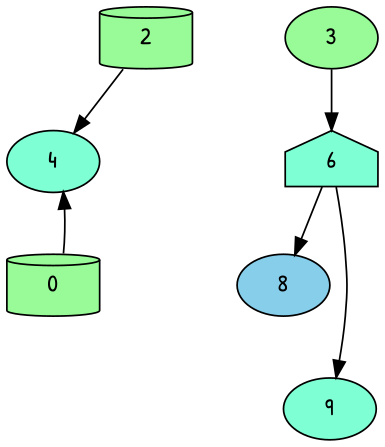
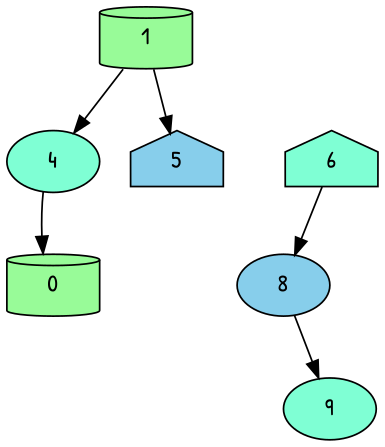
node "2": label "2" -> "1"
node "3": removed
node "5": added
edge "0" -> "4": reversed
edge "6" -> "9": now "8" -> "9"
